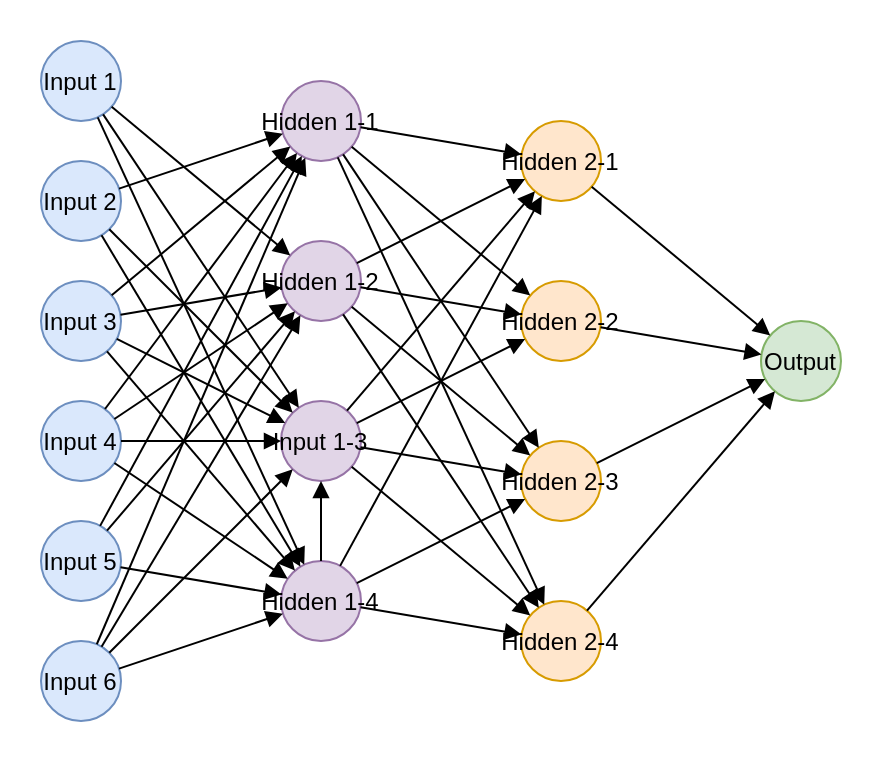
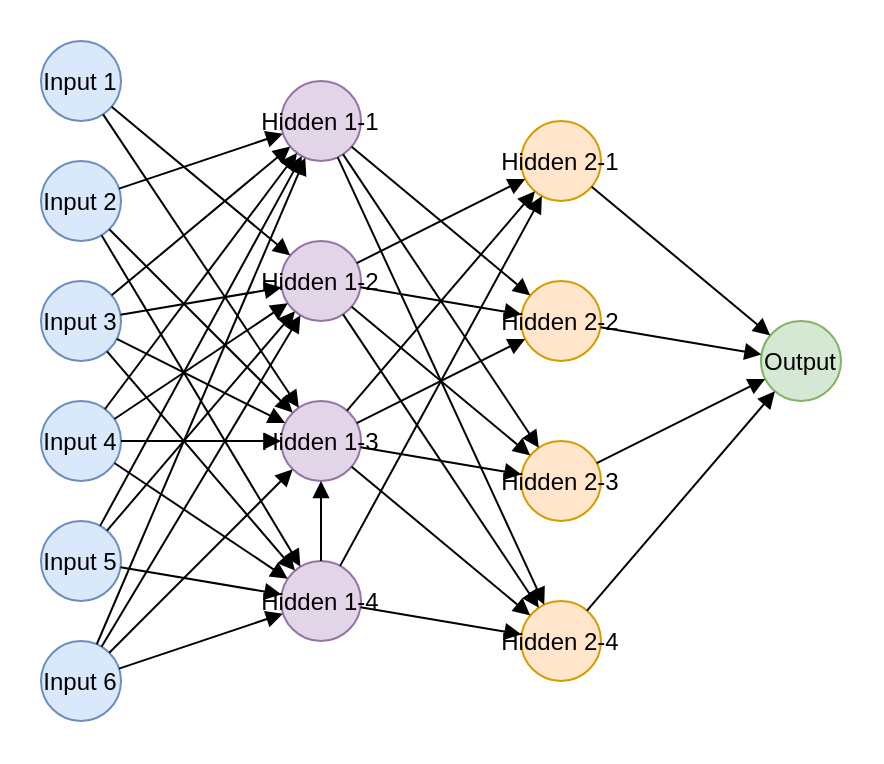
edge "Hidden 1-1" -> "Hidden 2-1": removed
edge "Input 1" -> "Hidden 1-4": removed
node "Input 1-3": label "Input 1-3" -> "Hidden 1-3"
edge "Hidden 1-4" -> "Hidden 2-3": removed
